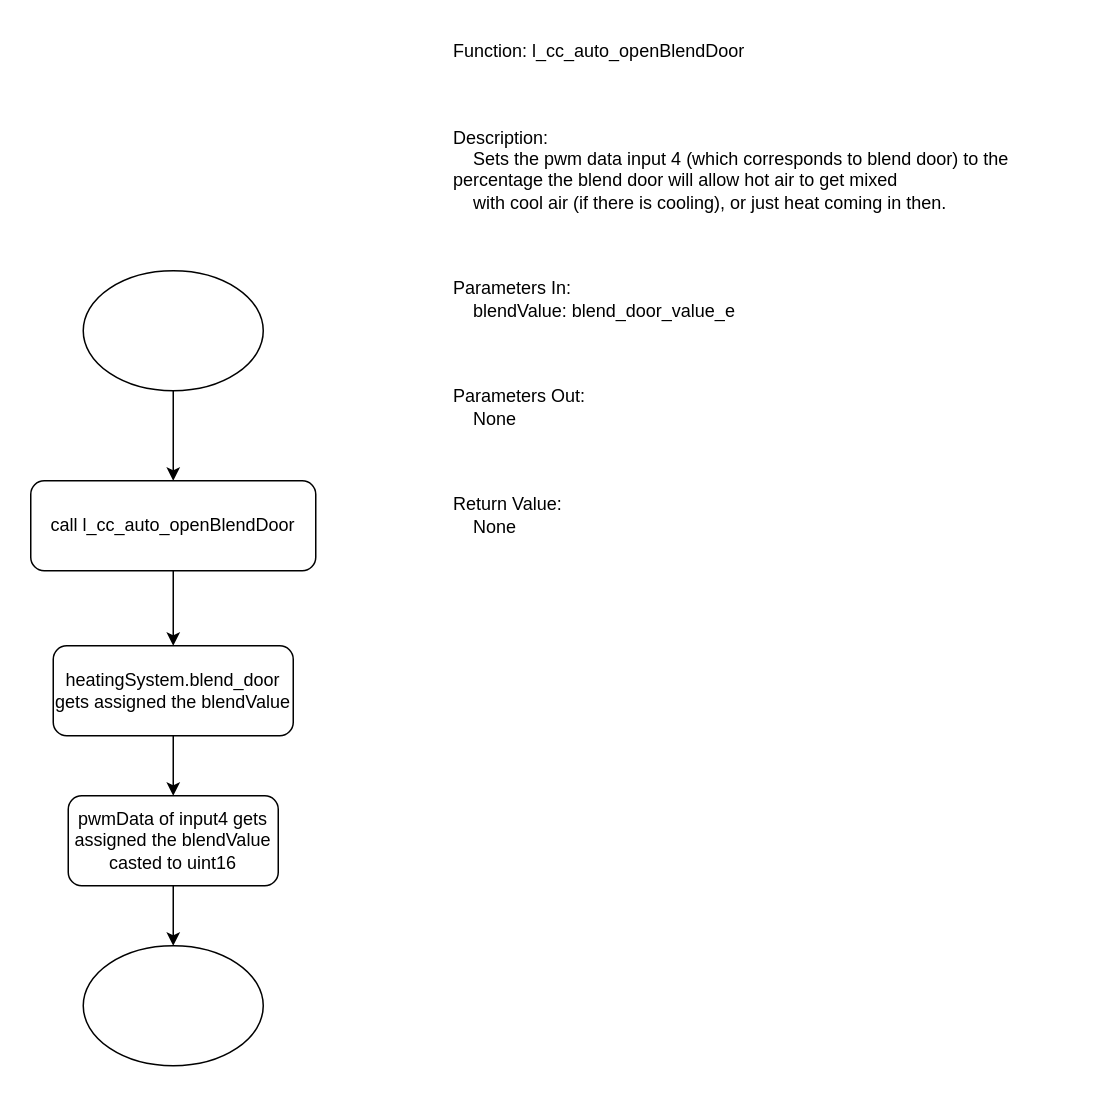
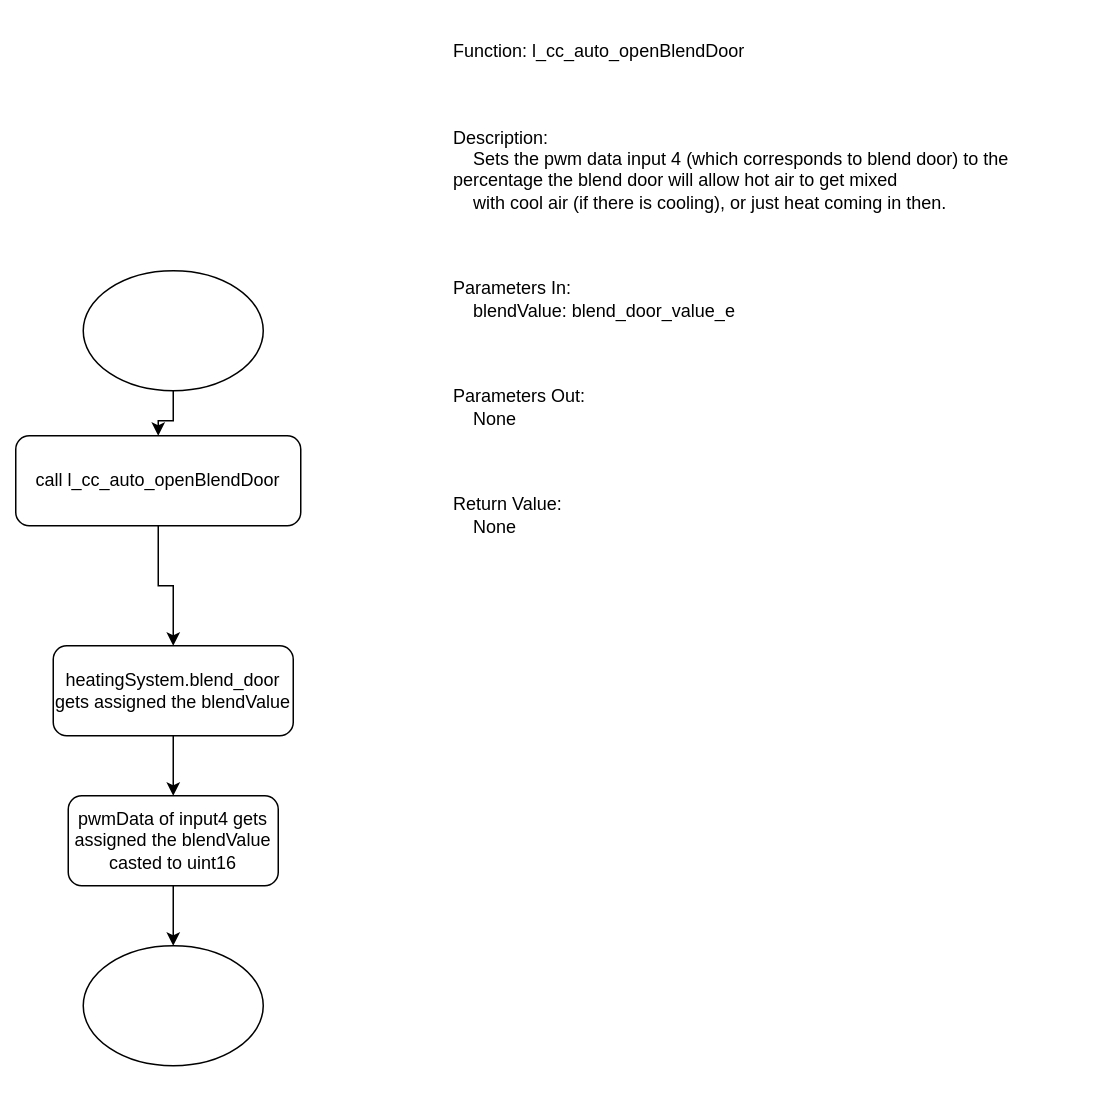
node "call l_cc_auto_openBlendDoor": moved (173, 526) -> (158, 481)
